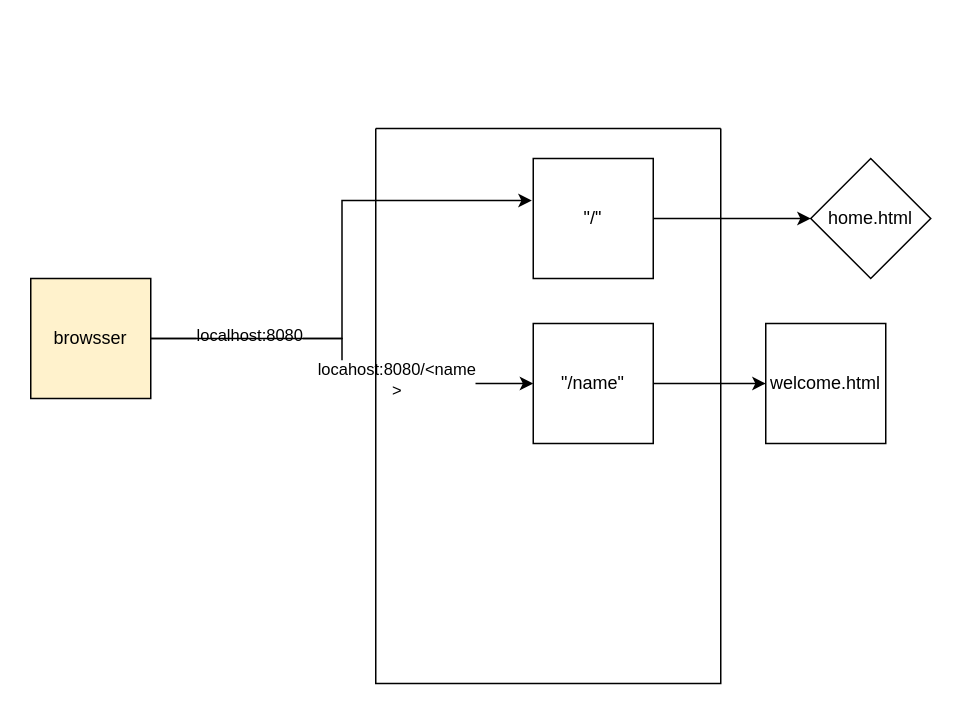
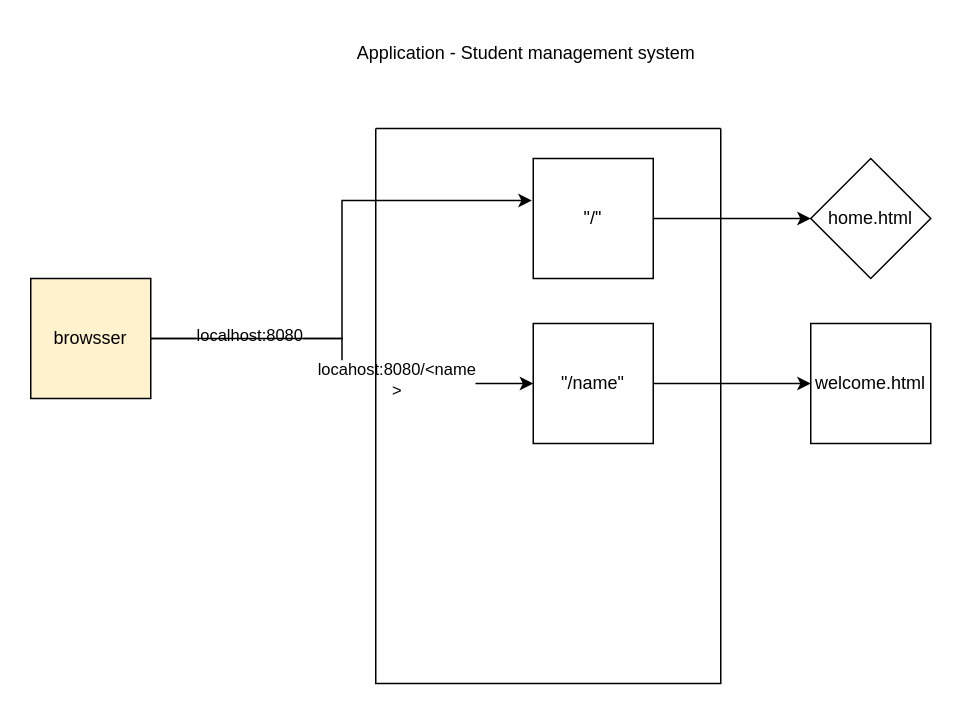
node "Application - Student management system": added
node "welcome.html": moved (826, 383) -> (871, 383)
